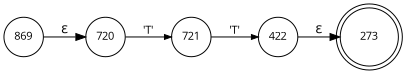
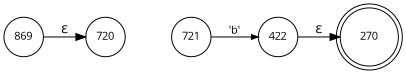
edge "721" -> "422": label "'T'" -> "'b'"
edge "720" -> "721": removed, label "'T'"
node "273": label "273" -> "270"
